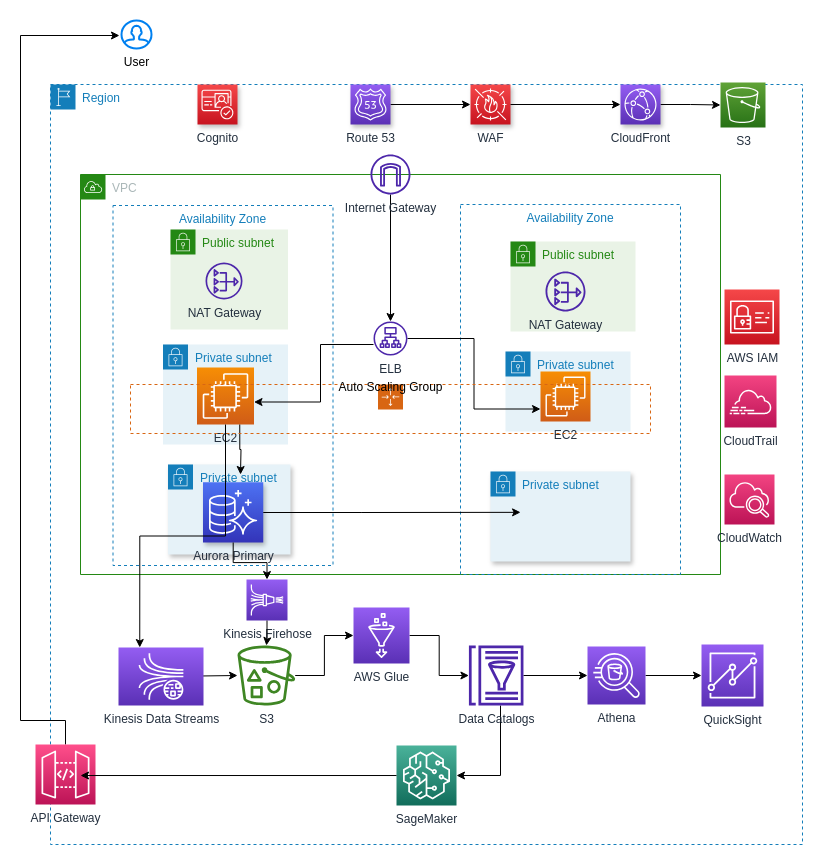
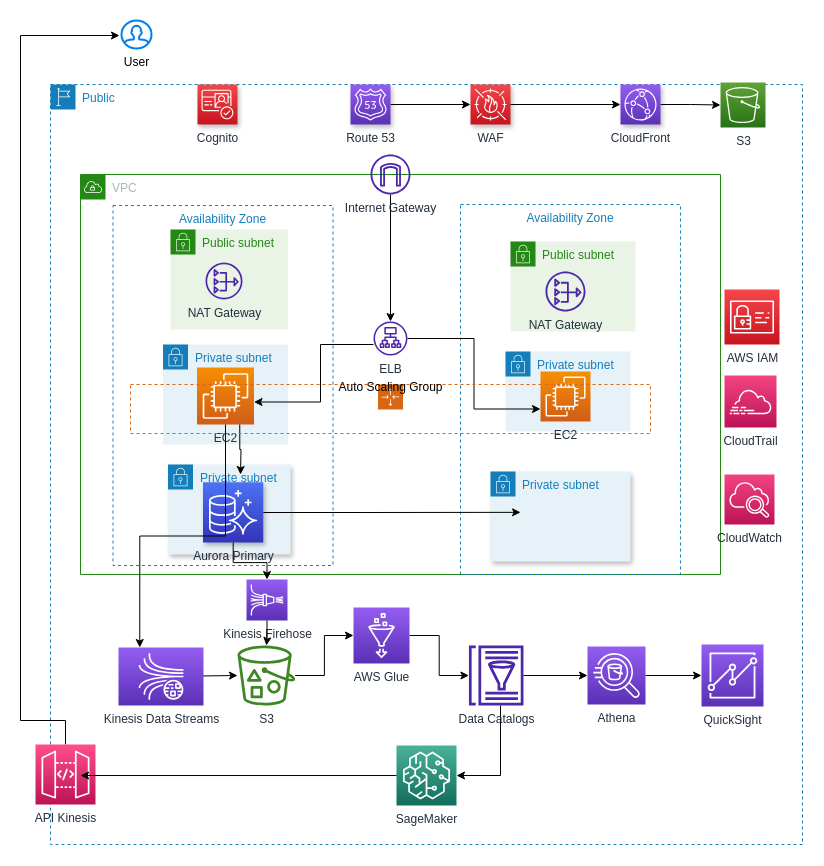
node "Region": label "Region" -> "Public"
node "API Gateway": label "API Gateway" -> "API Kinesis"
